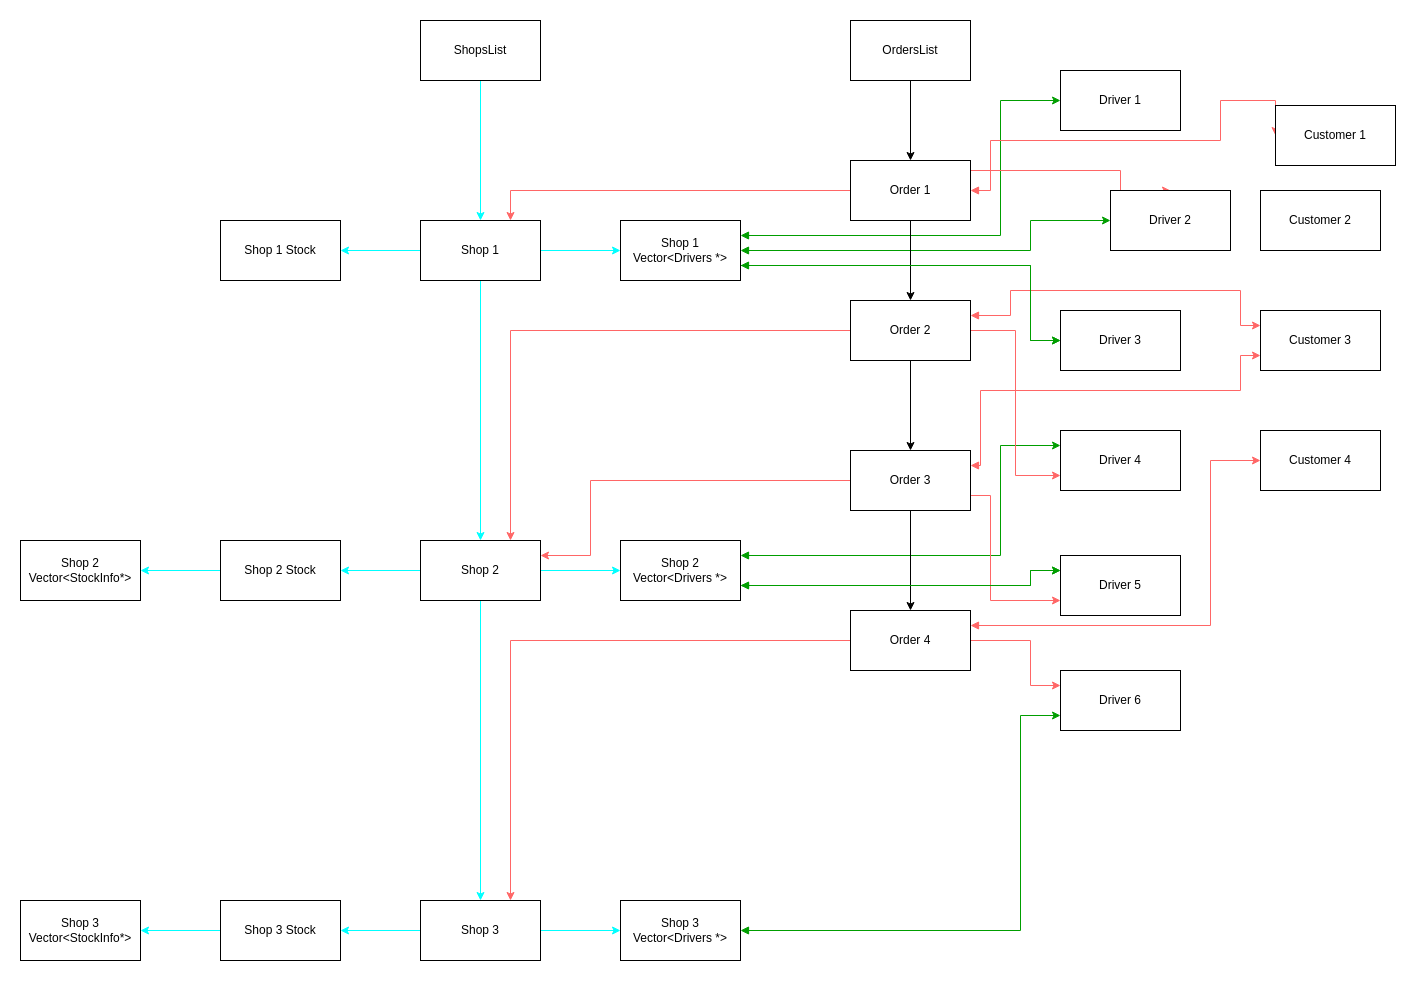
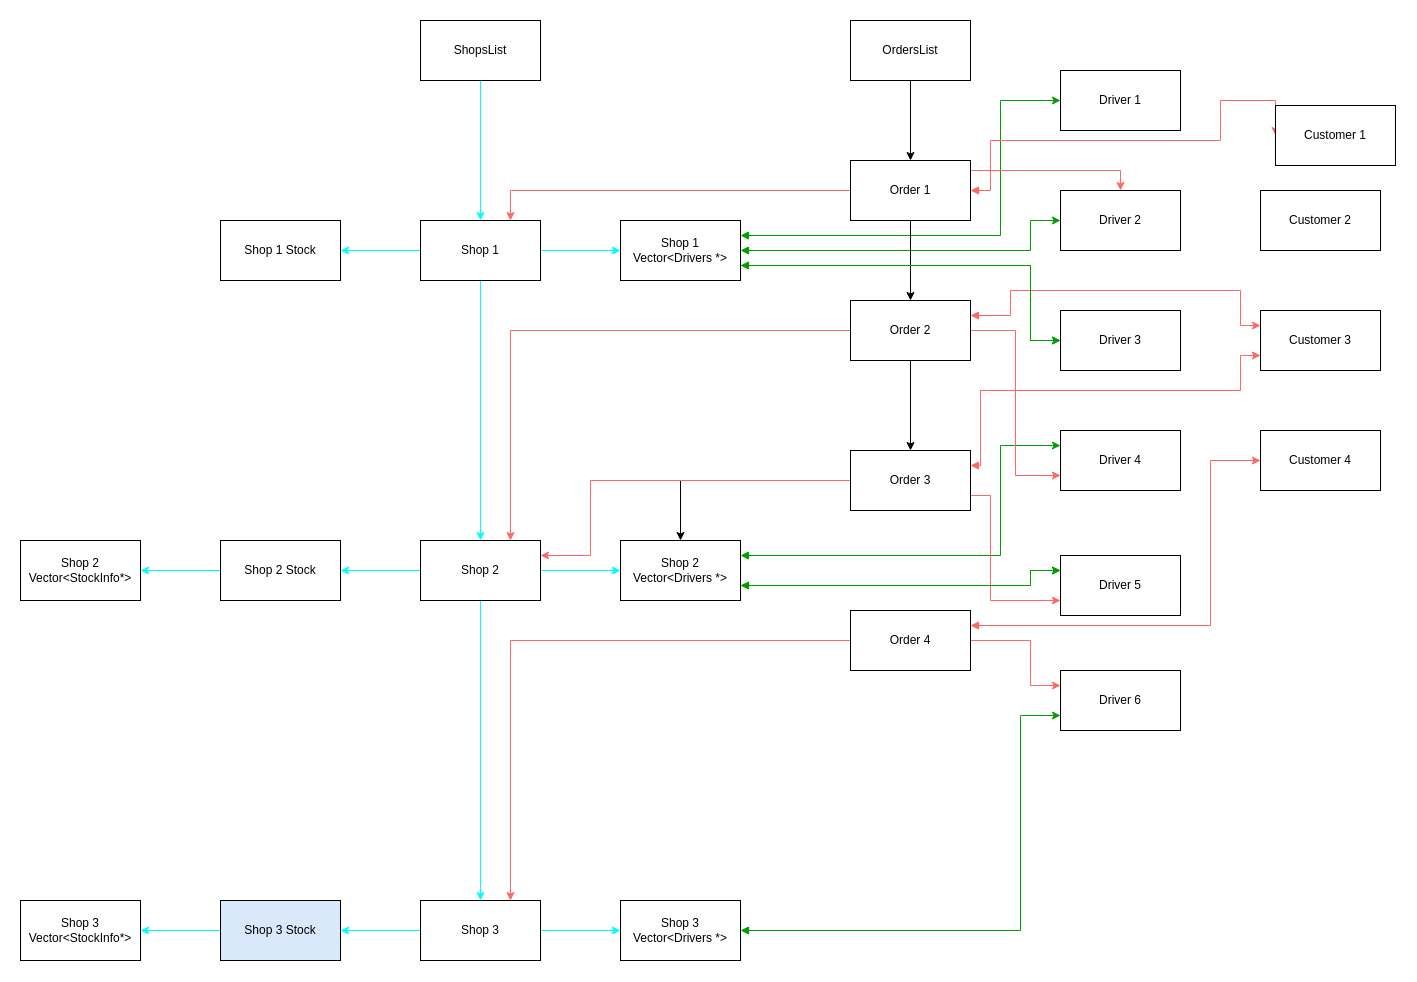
node "Driver 2": moved (1171, 221) -> (1121, 221)
edge "Order 3" -> "Order 4": now "Order 3" -> "Shop 2Vector<Drivers *>"
node "Shop 3 Stock": fillcolor #ffffff -> #dae8fc
